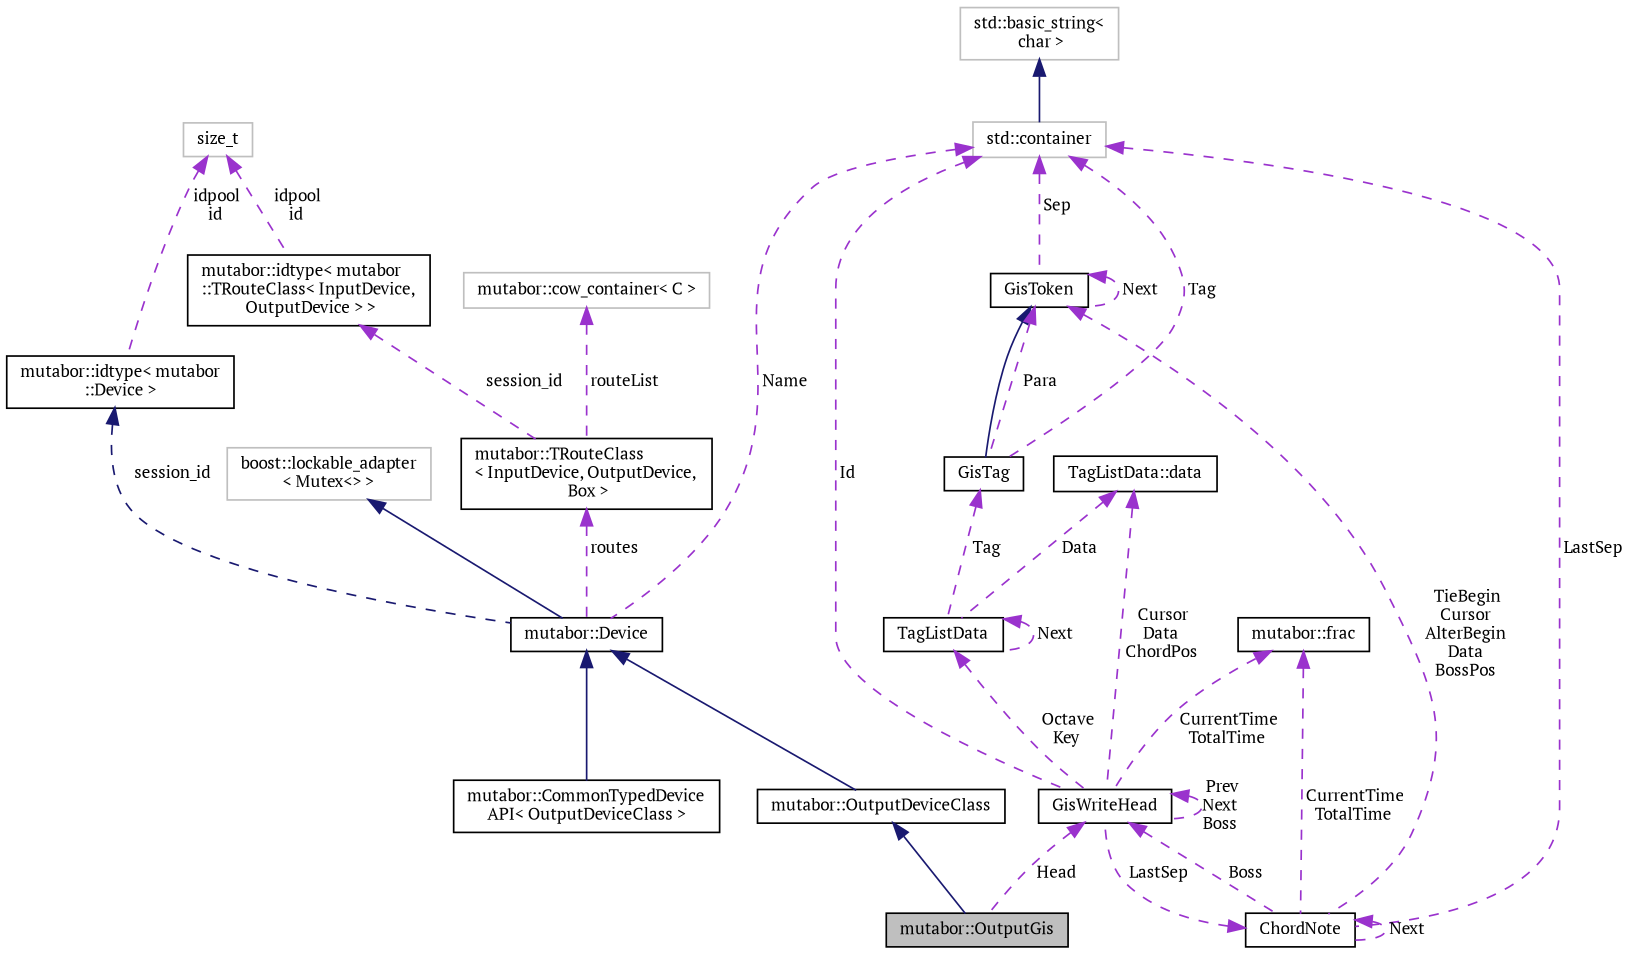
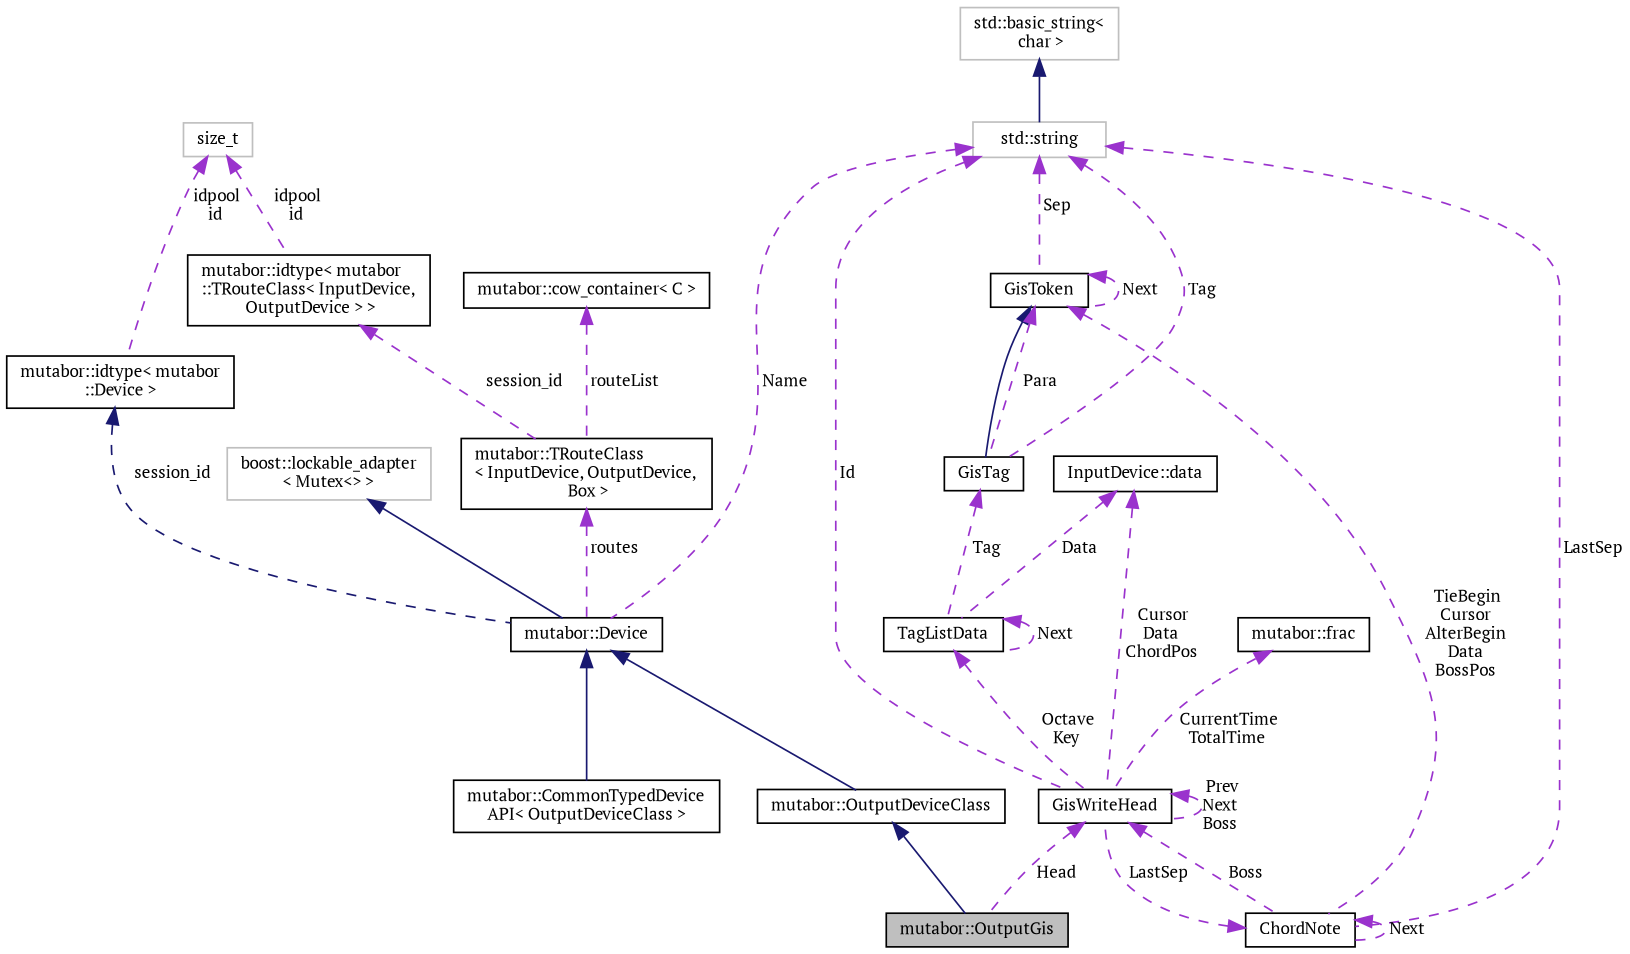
node "std::container": label "std::container" -> "std::string"
node "mutabor::cow_container< C >": color grey75 -> black
node "TagListData::data": label "TagListData::data" -> "InputDevice::data"
edge "ChordNote" -> "mutabor::frac": removed, label "CurrentTime TotalTime"
